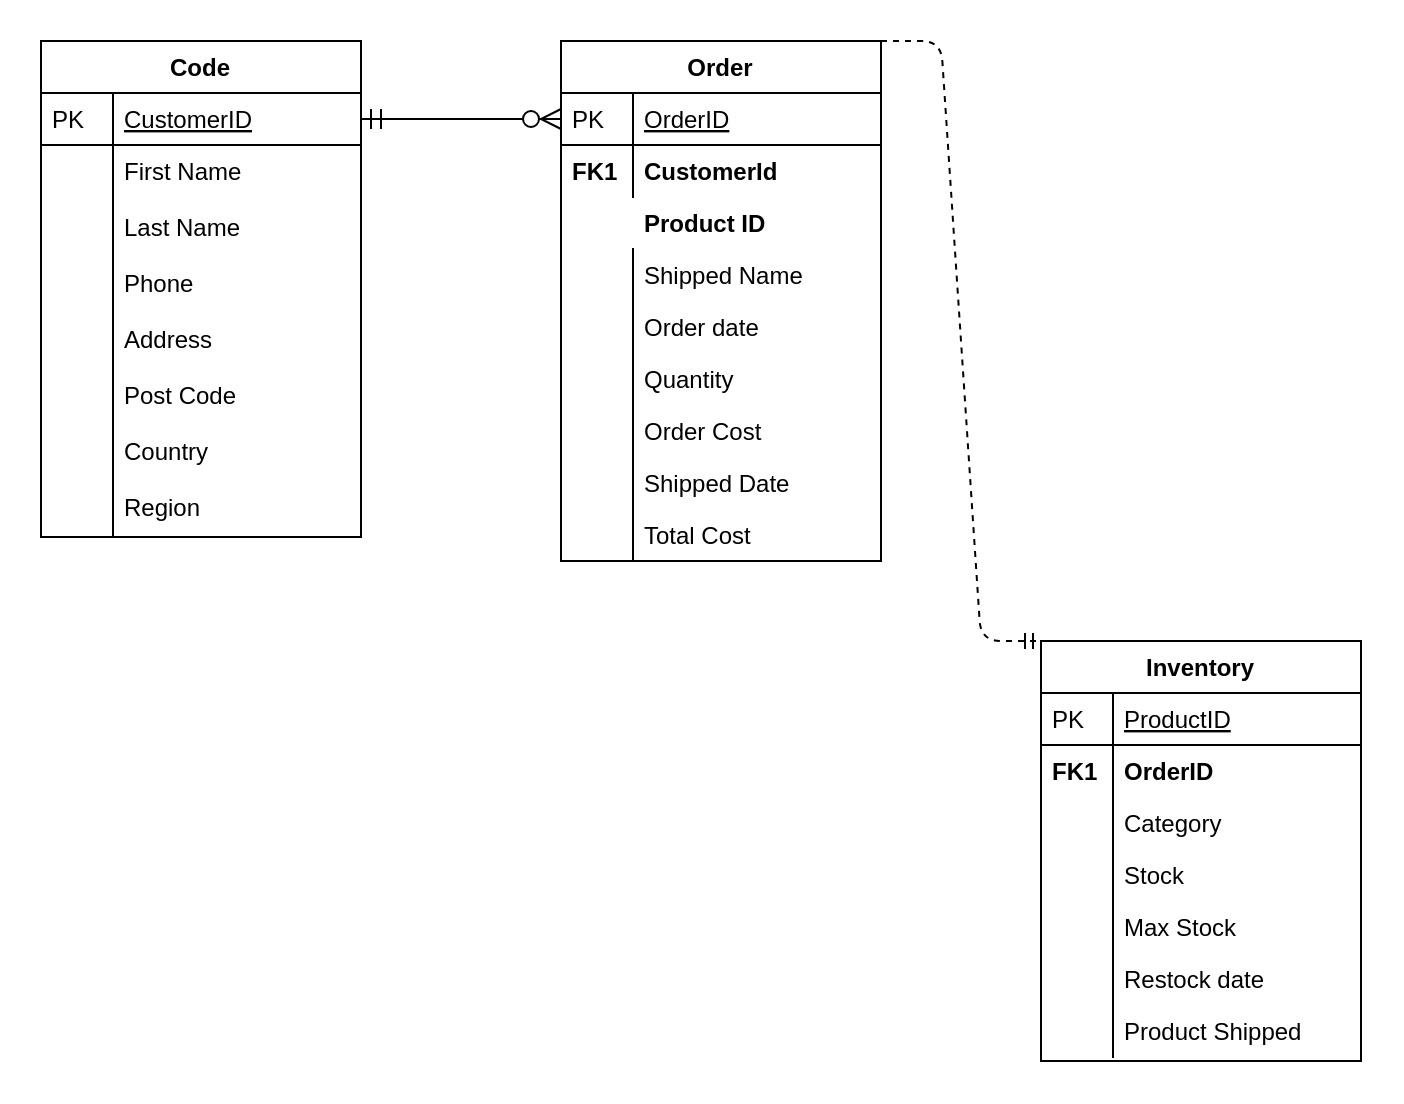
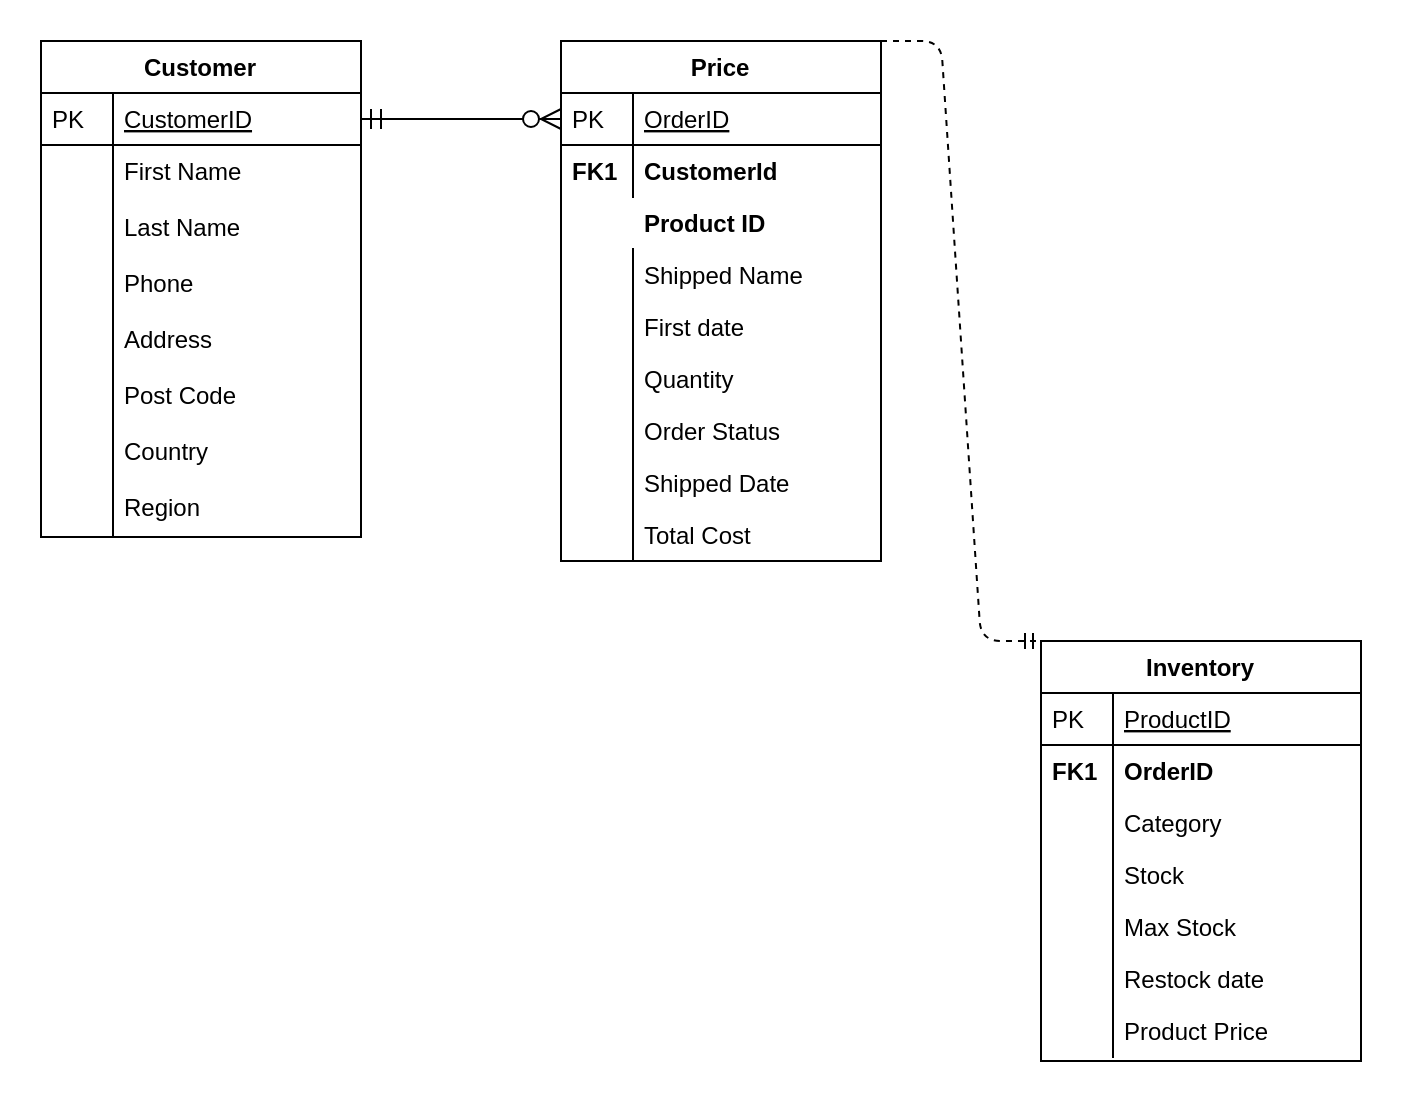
node "Code": label "Code" -> "Customer"
node "Order": label "Order" -> "Price"
node "Order date": label "Order date" -> "First date"
node "Order Cost": label "Order Cost" -> "Order Status"
node "Product Shipped": label "Product Shipped" -> "Product Price"
